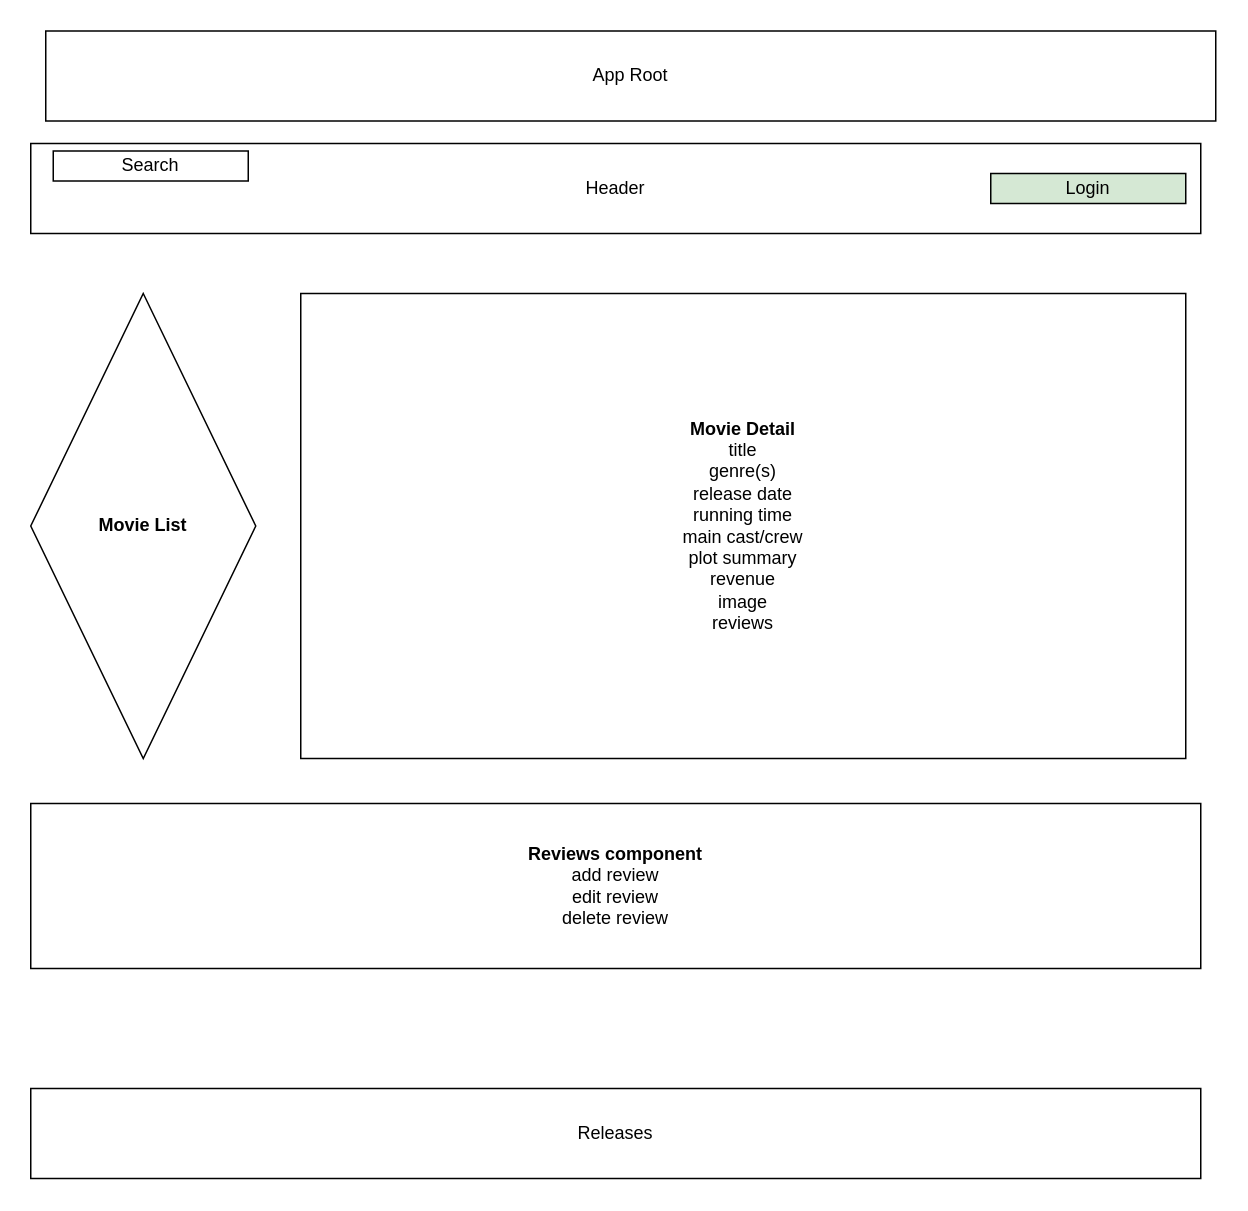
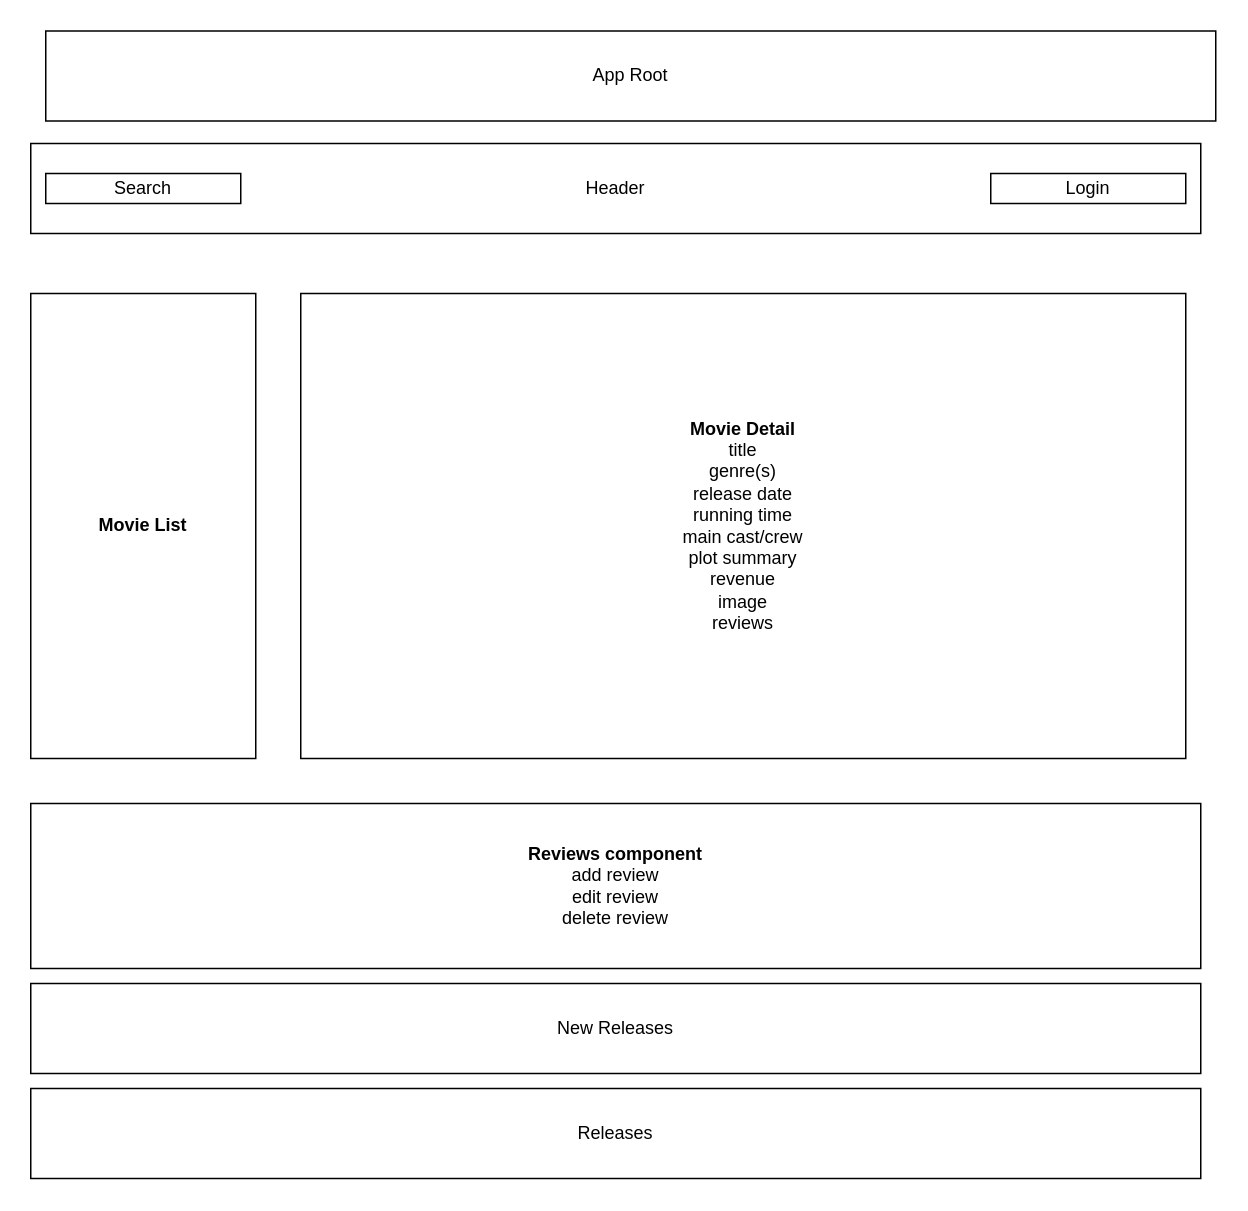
node "Search": moved (151, 166) -> (143, 188)
node "Login": fillcolor #d5e8d4 -> #ffffff
node "Movie List": shape diamond -> rectangle
node "New Releases": added
